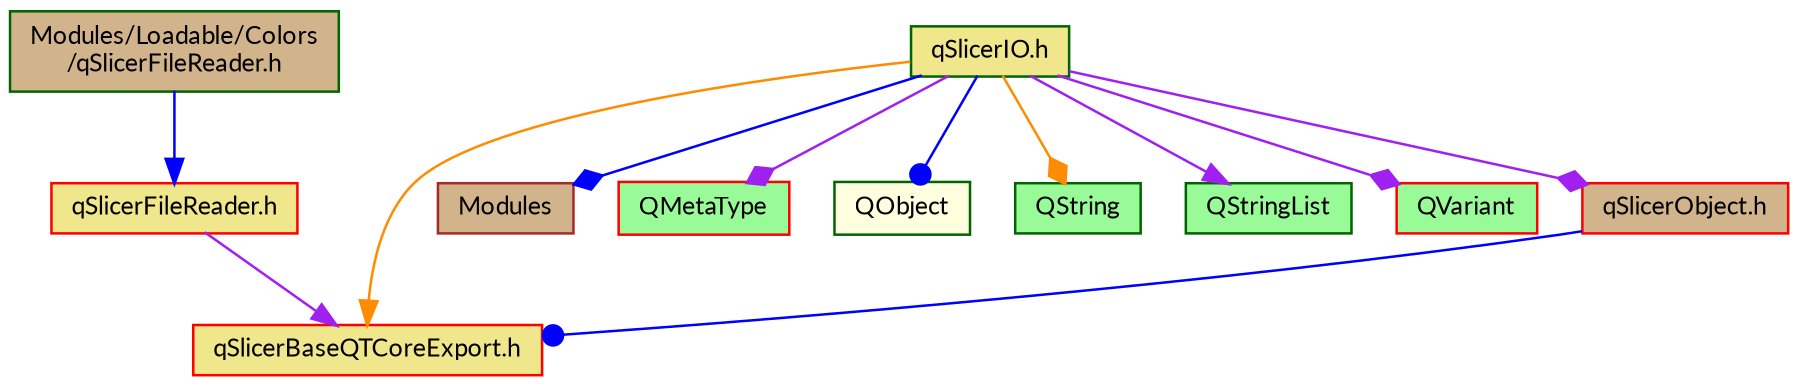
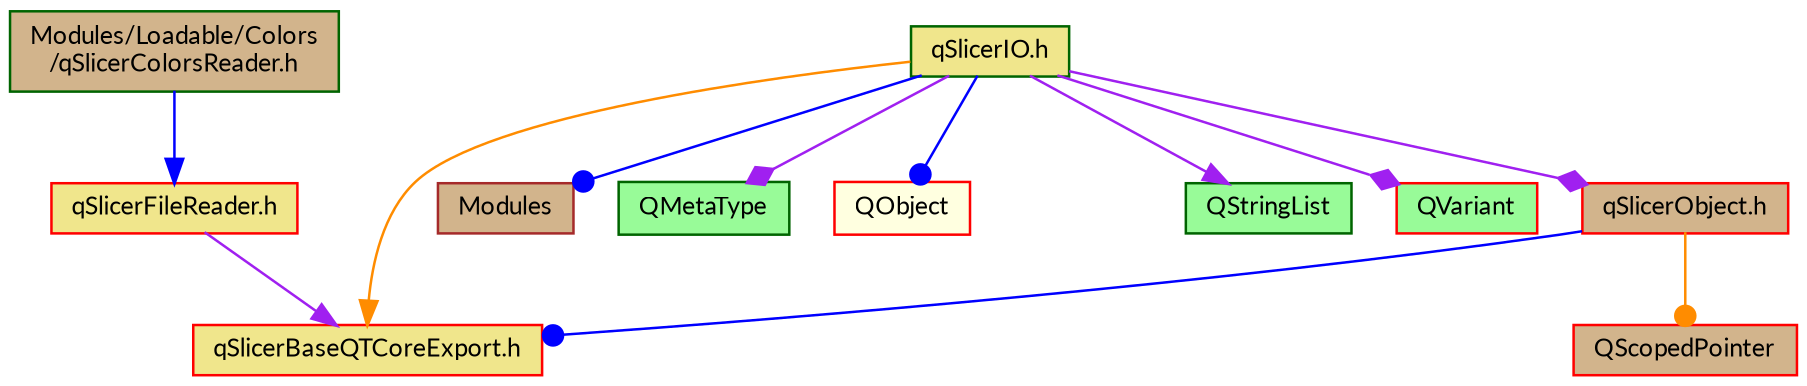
node "Modules/Loadable/Colors /qSlicerFileReader.h": label "Modules/Loadable/Colors /qSlicerFileReader.h" -> "Modules/Loadable/Colors /qSlicerColorsReader.h"
edge "qSlicerIO.h" -> "Modules": arrowhead diamond -> dot
node "QMetaType": color red -> darkgreen
node "QObject": color darkgreen -> red
node "QString": removed
node "QScopedPointer": added
